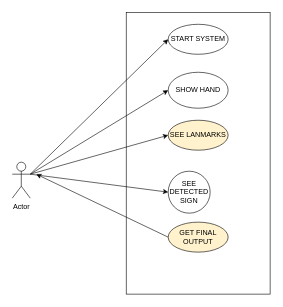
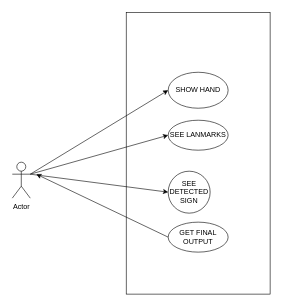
node "START SYSTEM": removed
node "SEE LANMARKS": fillcolor #fff2cc -> #ffffff
edge "Actor" -> "START SYSTEM": removed
node "GET FINAL OUTPUT": fillcolor #fff2cc -> #ffffff
